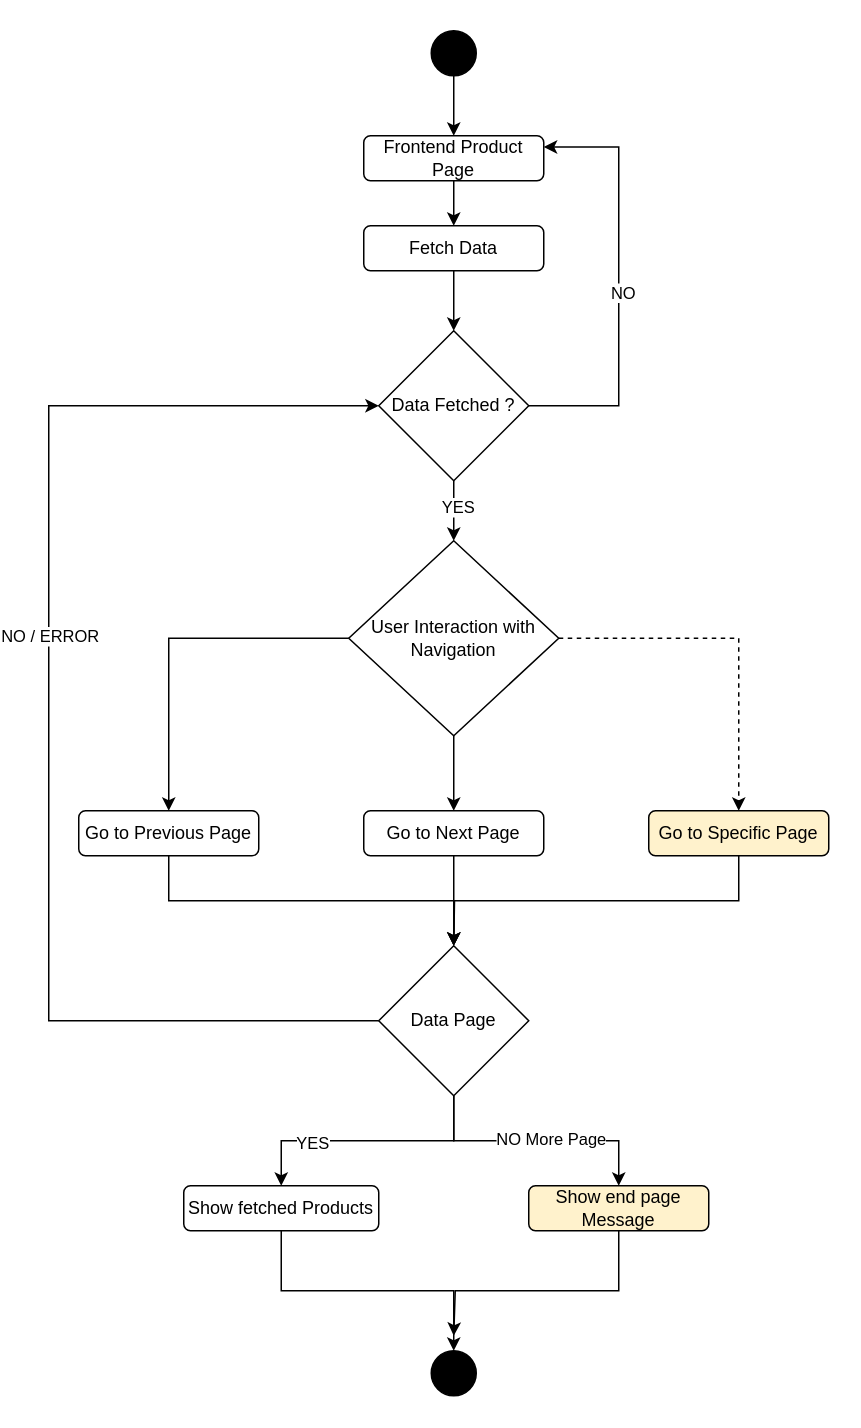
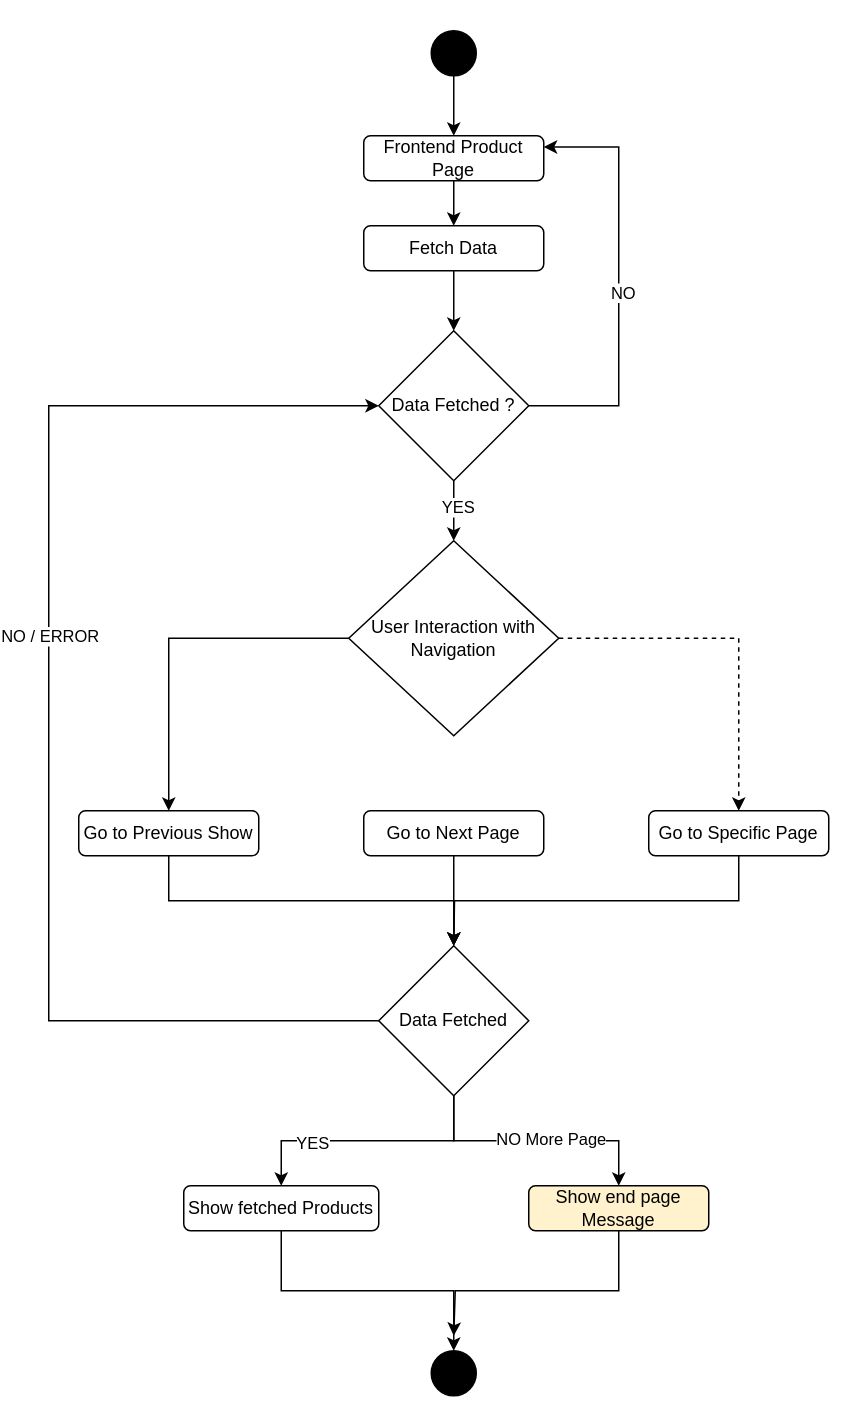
edge "User Interaction with Navigation" -> "Go to Next Page": removed
node "Go to Previous Page": label "Go to Previous Page" -> "Go to Previous Show"
node "Go to Specific Page": fillcolor #fff2cc -> #ffffff
node "Data Page": label "Data Page" -> "Data Fetched"
